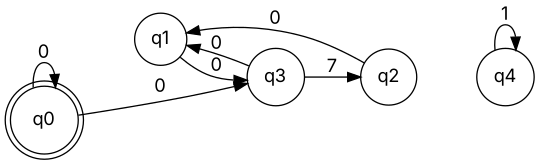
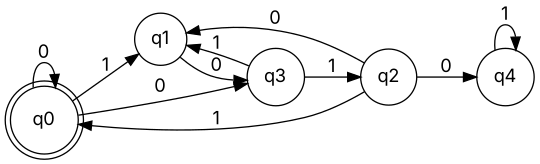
edge "q3" -> "q1": label "0" -> "1"
edge "q3" -> "q2": label "7" -> "1"
edge "q2" -> "q4": added, label "0"
edge "q0" -> "q1": added, label "1"
edge "q2" -> "q0": added, label "1"
